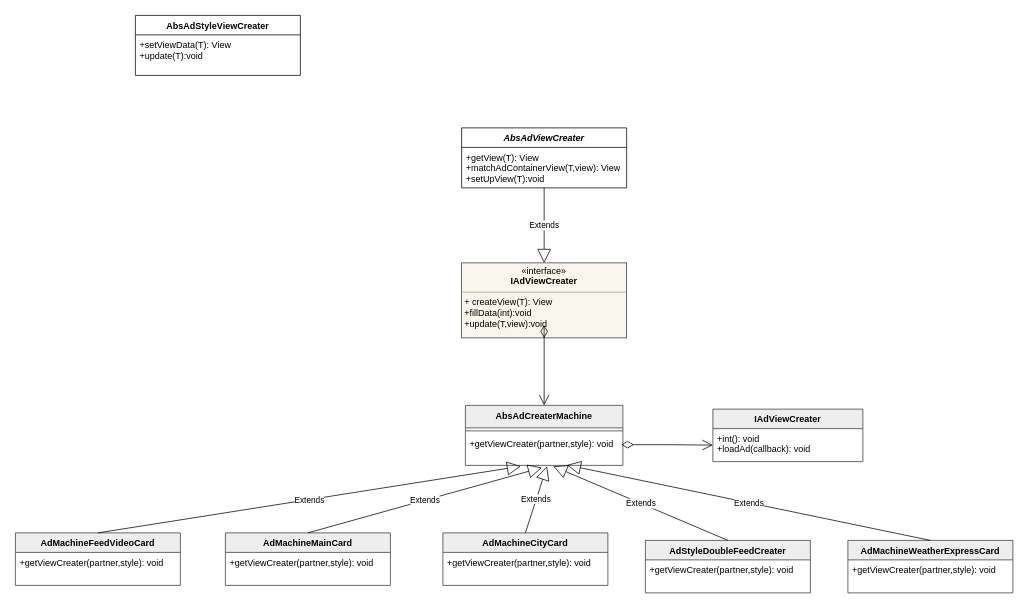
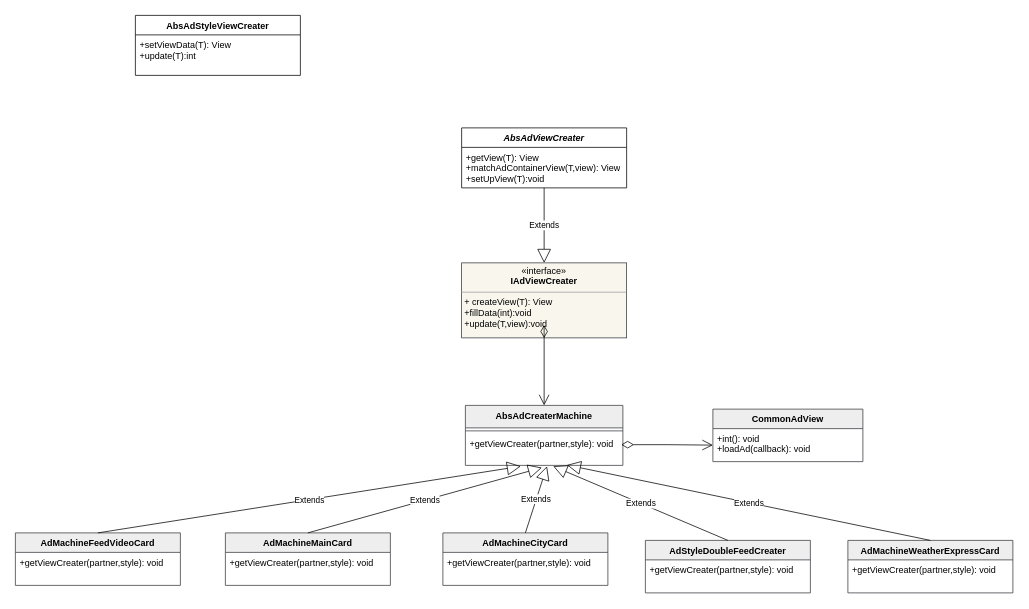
node "+setViewData(T): View +update(T):void": label "+setViewData(T): View +update(T):void" -> "+setViewData(T): View +update(T):int"
node "IAdViewCreater": label "IAdViewCreater" -> "CommonAdView"
